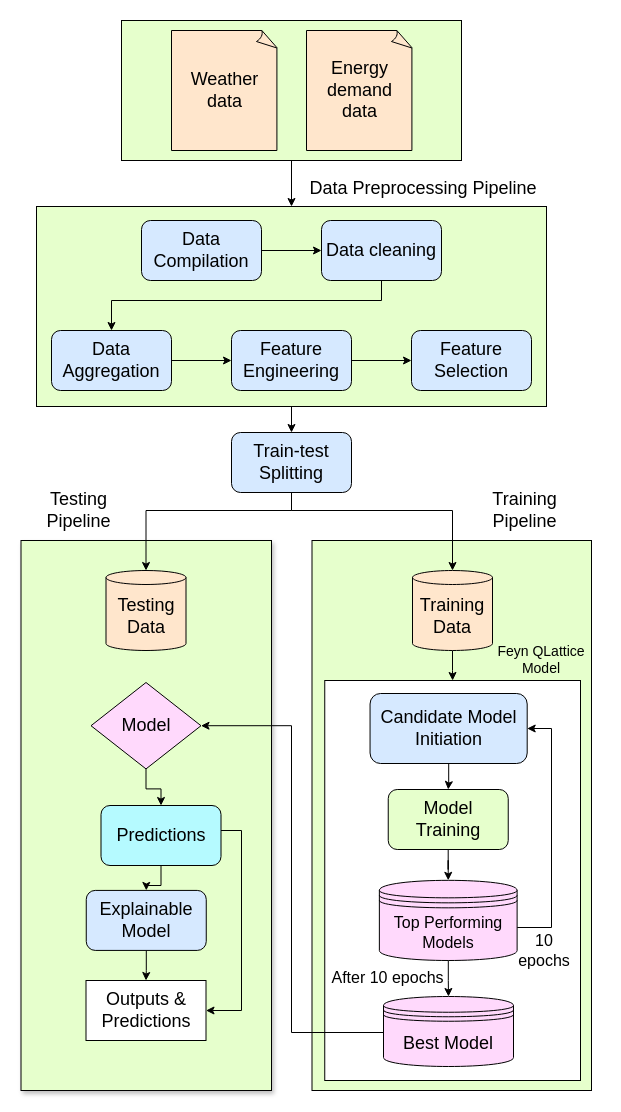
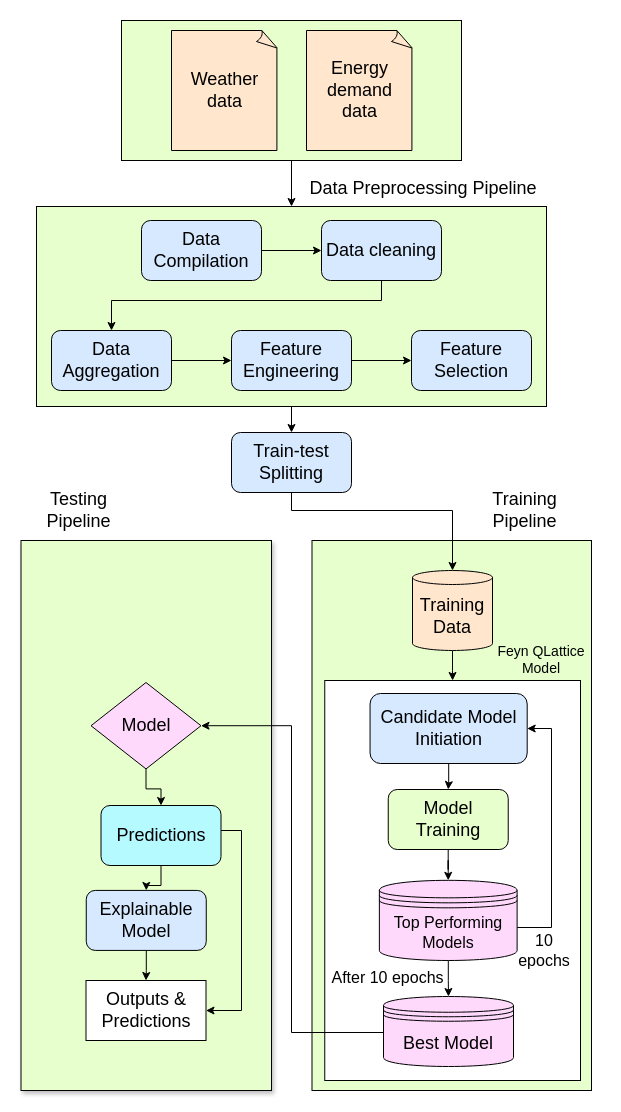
edge "Train-test Splitting" -> "Testing Data": removed
node "Testing Data": removed
